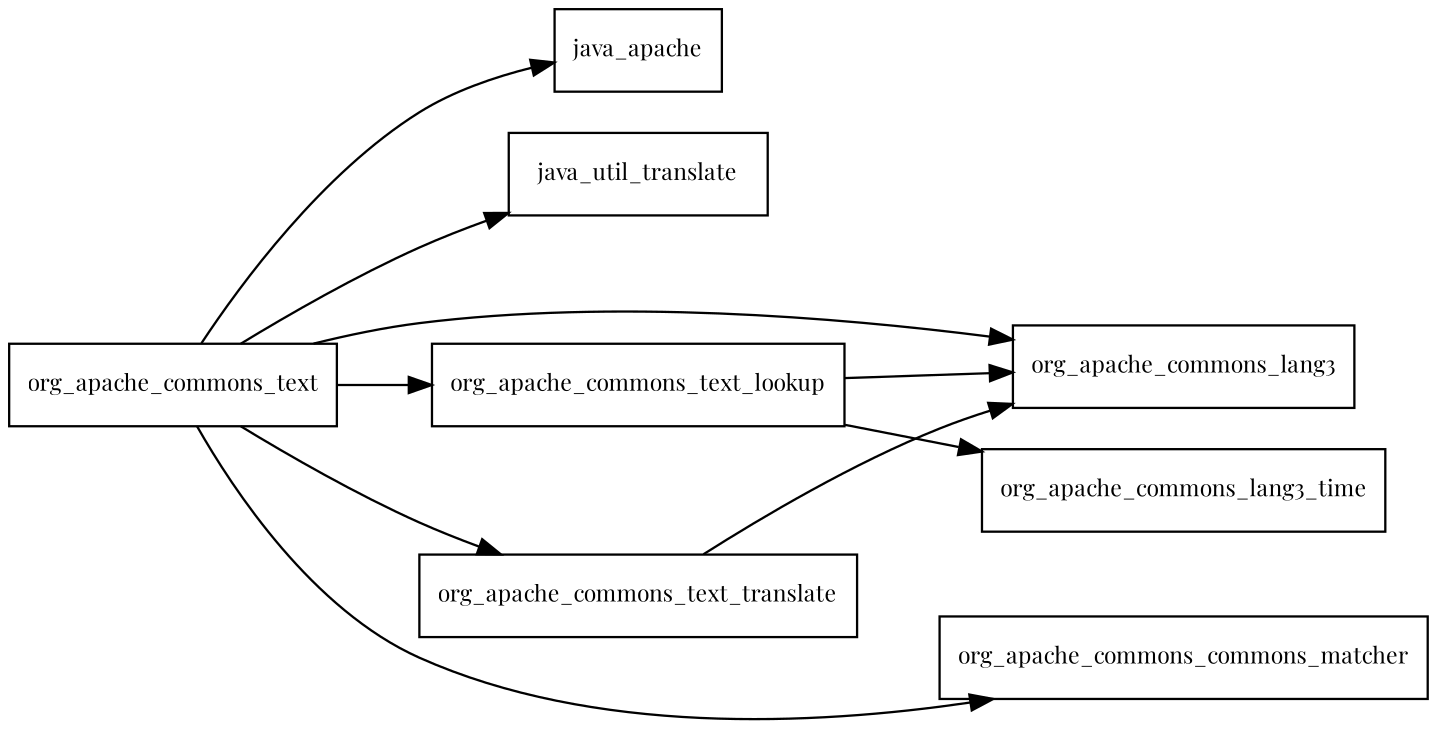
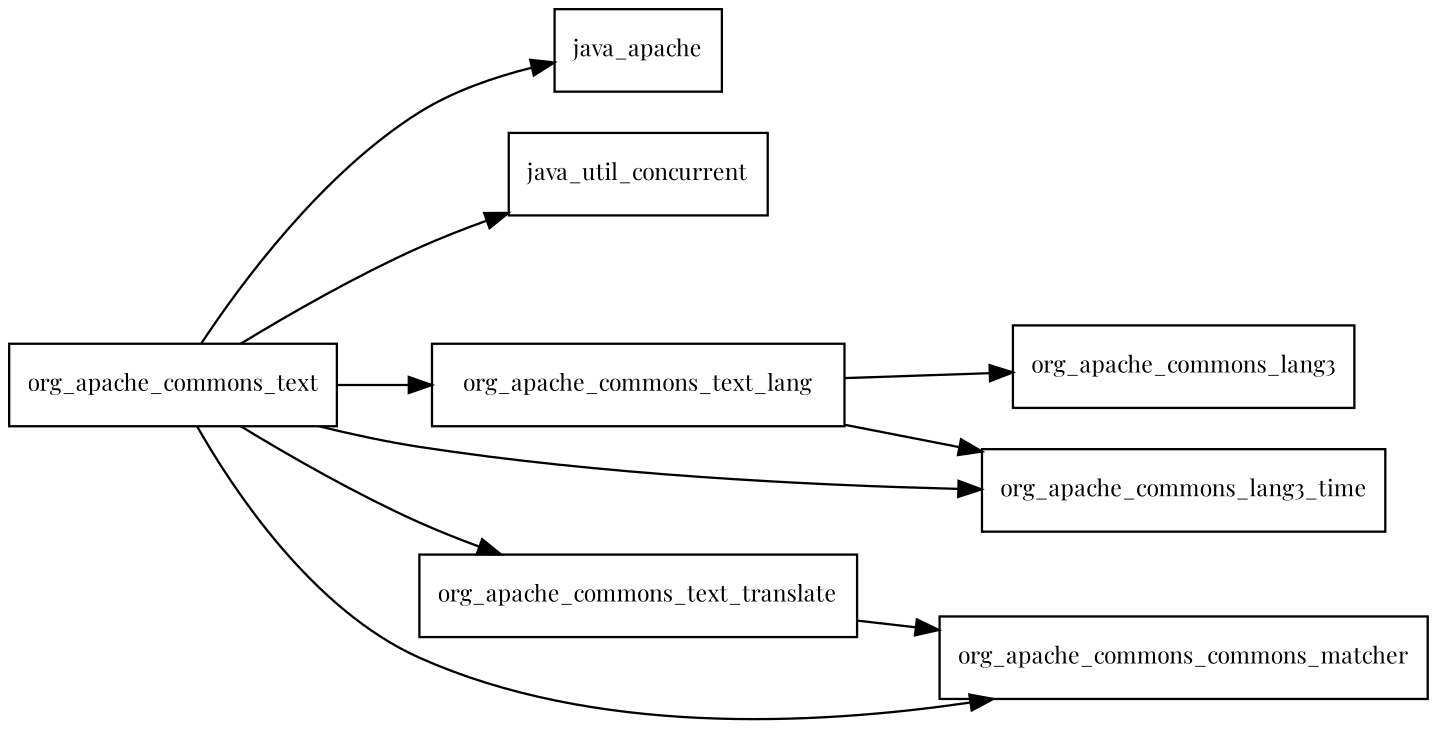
node "java_util_translate": label "java_util_translate" -> "java_util_concurrent"
edge "org_apache_commons_text" -> "org_apache_commons_lang3": now "org_apache_commons_text" -> "org_apache_commons_lang3_time"
node "org_apache_commons_text_lookup": label "org_apache_commons_text_lookup" -> "org_apache_commons_text_lang"
edge "org_apache_commons_text_translate" -> "org_apache_commons_lang3": now "org_apache_commons_text_translate" -> "org_apache_commons_commons_matcher"
